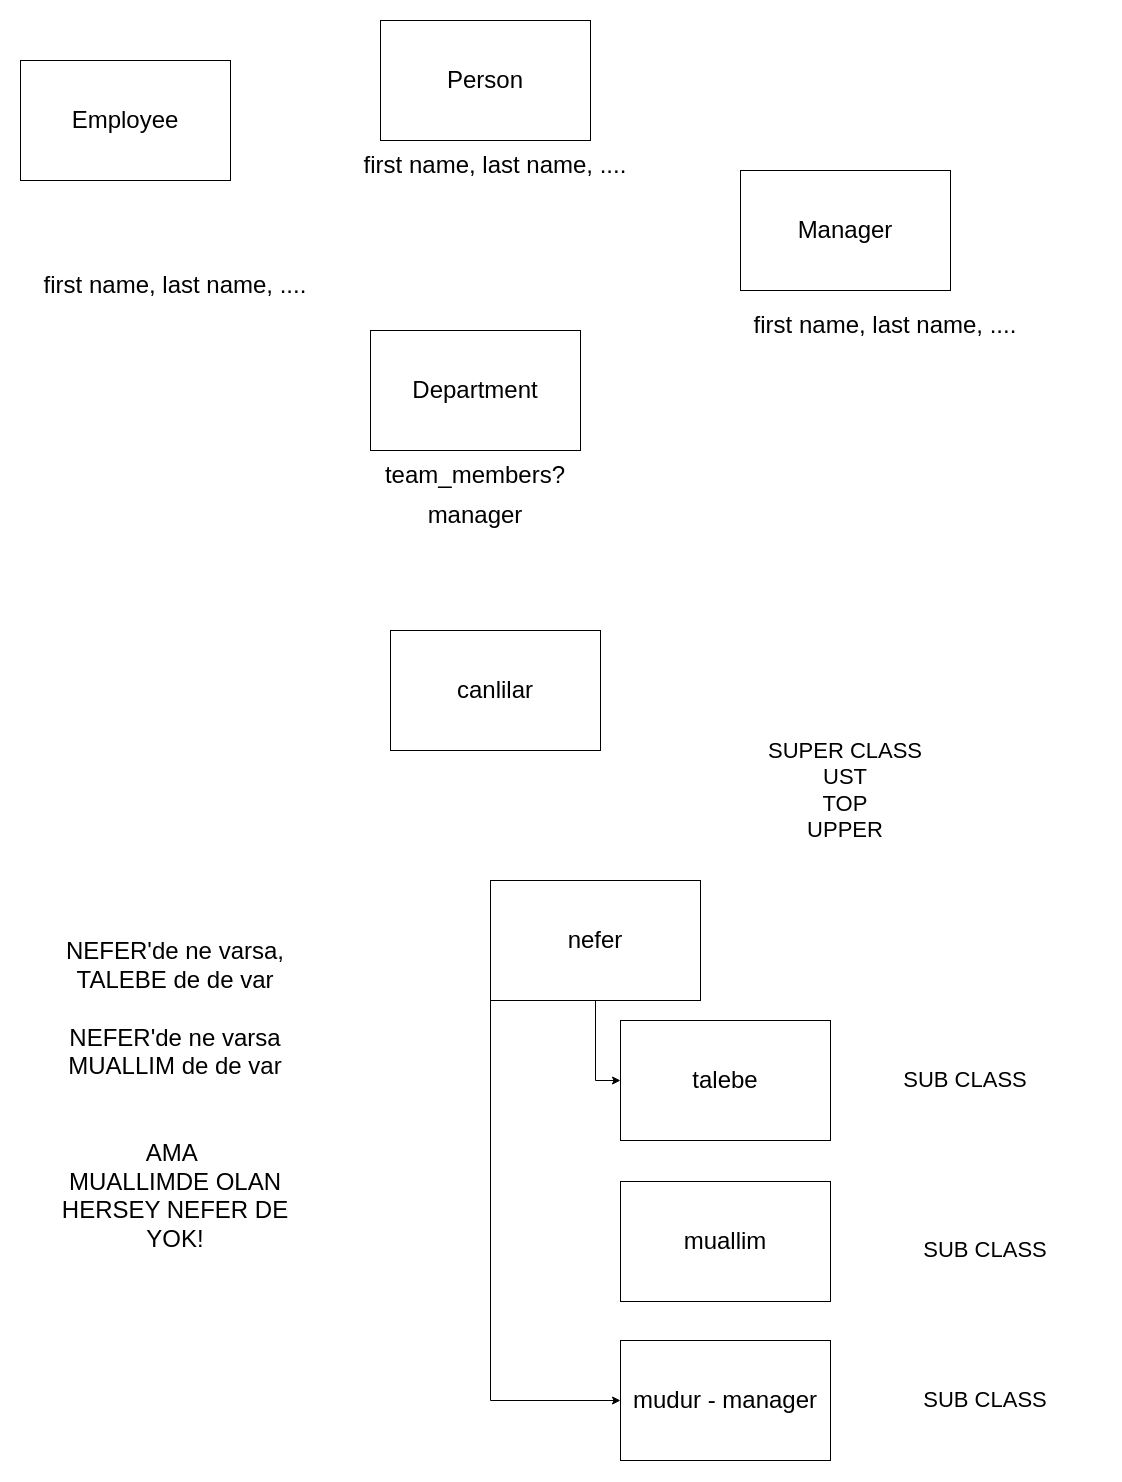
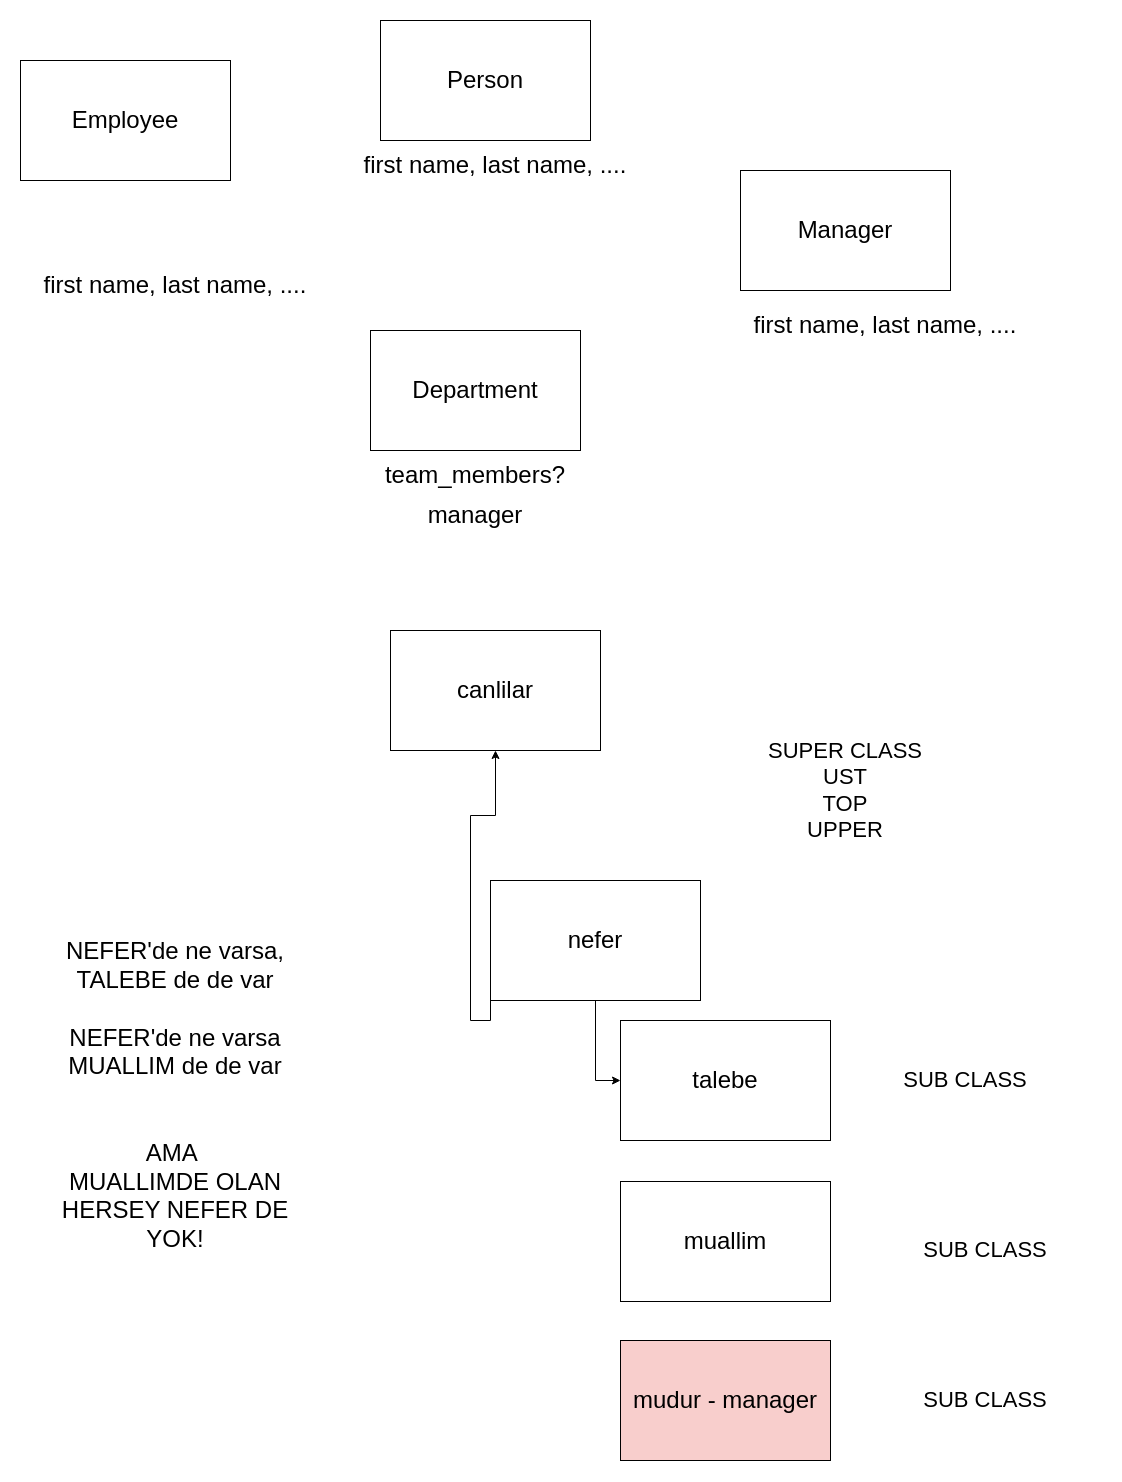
edge "nefer" -> "mudur - manager": now "nefer" -> "canlilar"
node "mudur - manager": fillcolor #ffffff -> #f8cecc
